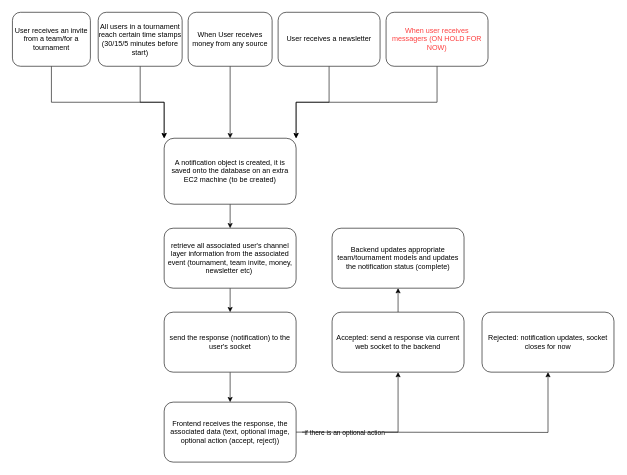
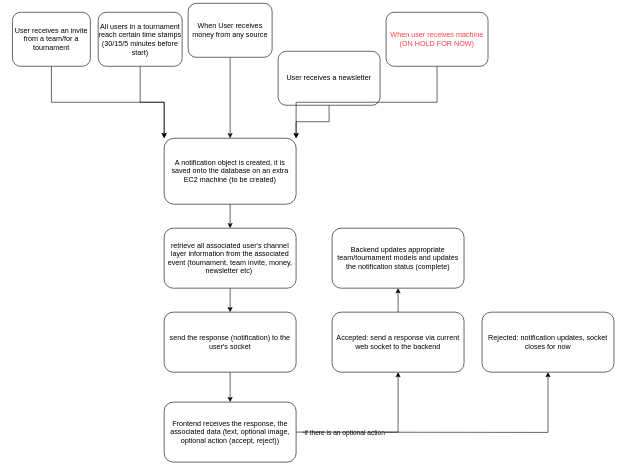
node "When User receives money from any source": moved (230, 39) -> (230, 30)
node "User receives a newsletter": moved (329, 39) -> (329, 78)
node "When user receives messagers (ON HOLD FOR NOW)": label "When user receives messagers (ON HOLD FOR NOW)" -> "When user receives machine (ON HOLD FOR NOW)"
